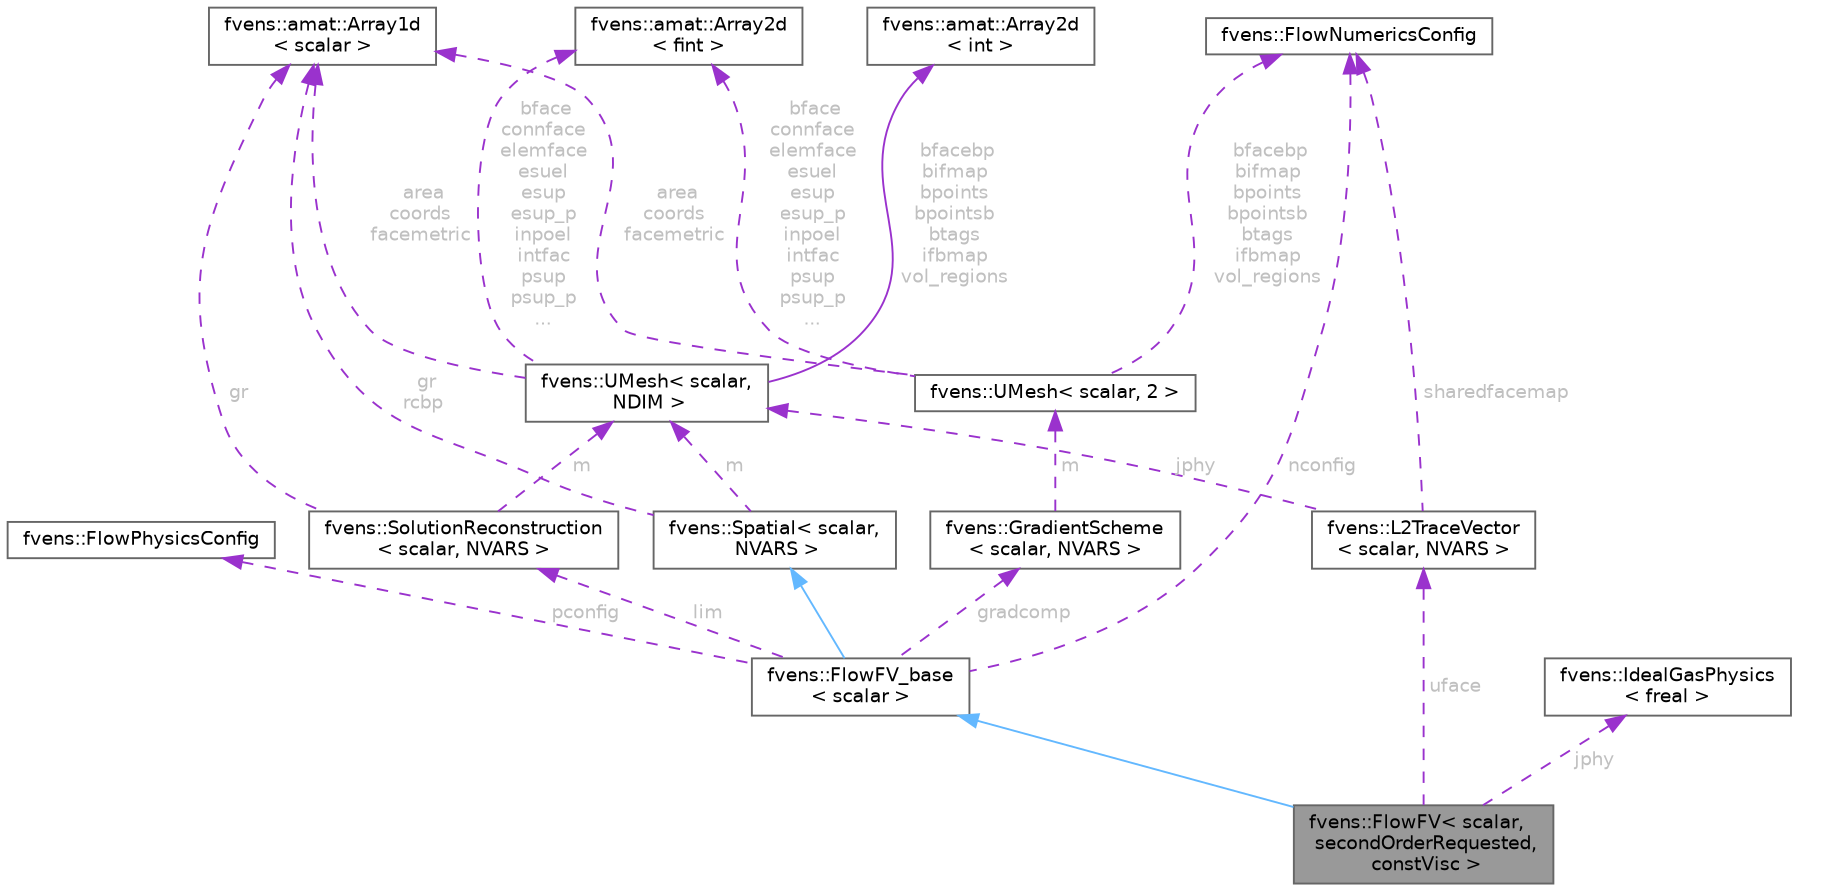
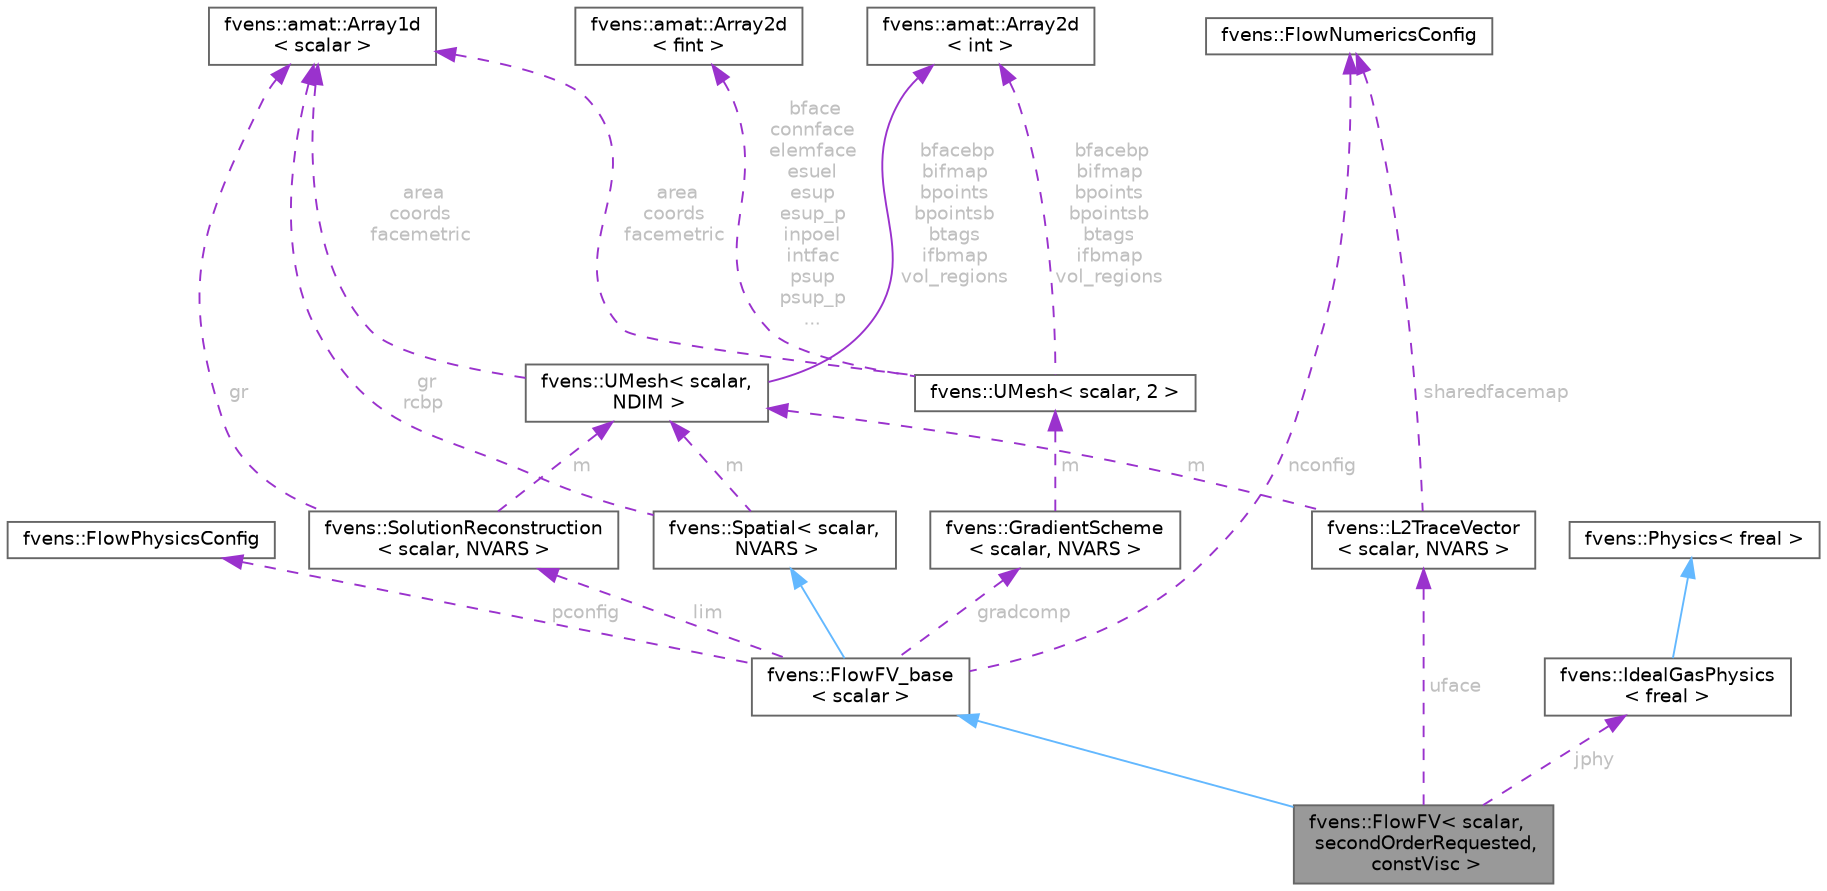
edge "fvens::UMesh< scalar, NDIM >" -> "fvens::amat::Array2d < fint >": removed, label "bface connface elemface esuel esup esup_p inpoel intfac psup psup_p ..."
edge "fvens::UMesh< scalar, 2 >" -> "fvens::FlowNumericsConfig": now "fvens::UMesh< scalar, 2 >" -> "fvens::amat::Array2d < int >"
edge "fvens::L2TraceVector < scalar, NVARS >" -> "fvens::UMesh< scalar, NDIM >": label " jphy" -> " m"
node "fvens::Physics< freal >": added
